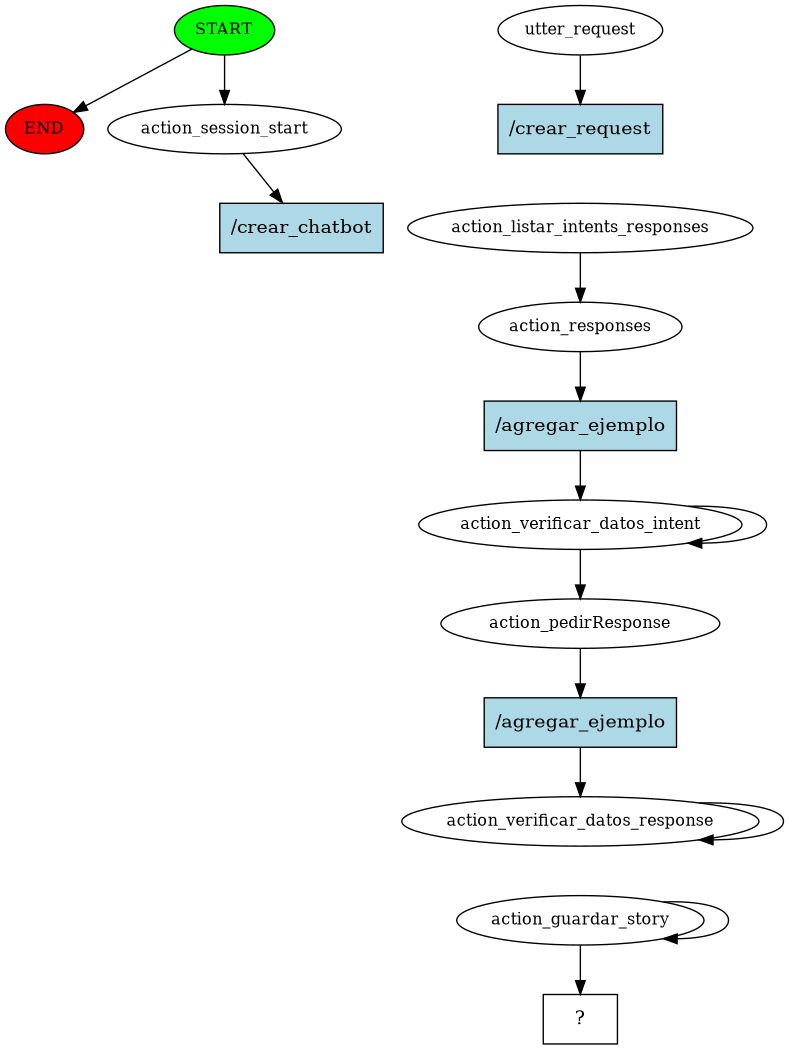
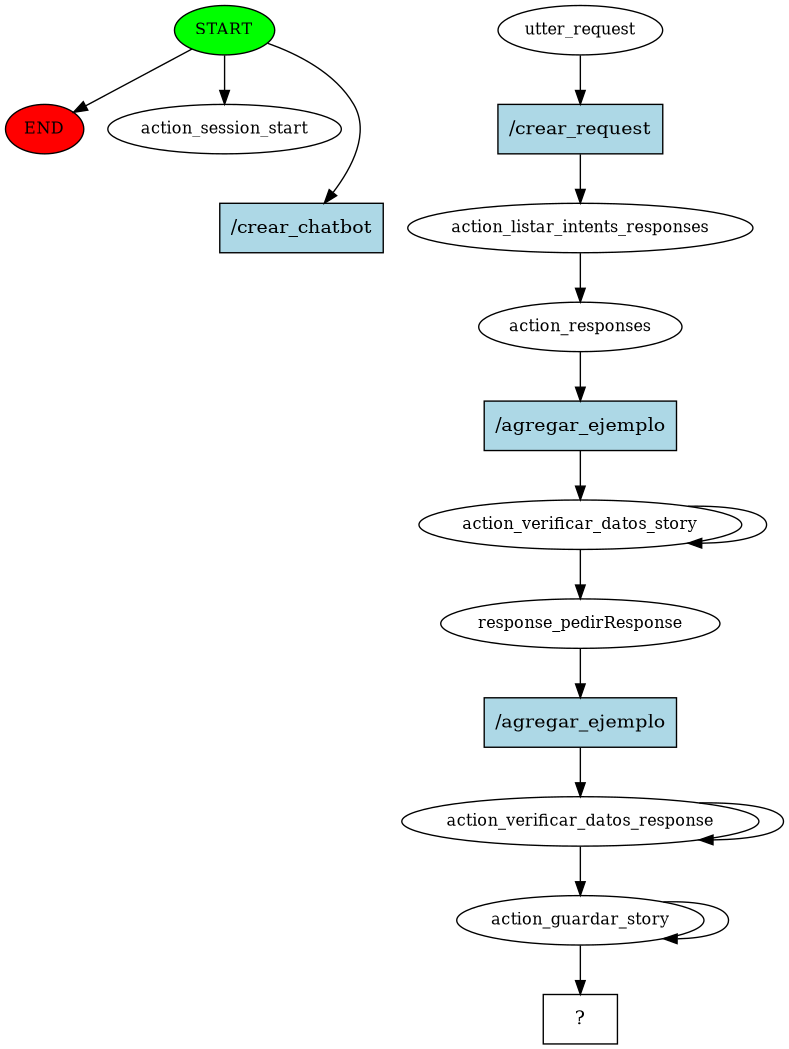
edge "/crear_request" -> "action_listar_intents_responses": added
edge "action_session_start" -> "/crear_chatbot": now "START" -> "/crear_chatbot"
node "action_verificar_datos_intent": label "action_verificar_datos_intent" -> "action_verificar_datos_story"
node "action_pedirResponse": label "action_pedirResponse" -> "response_pedirResponse"
edge "action_verificar_datos_response" -> "action_guardar_story": added
